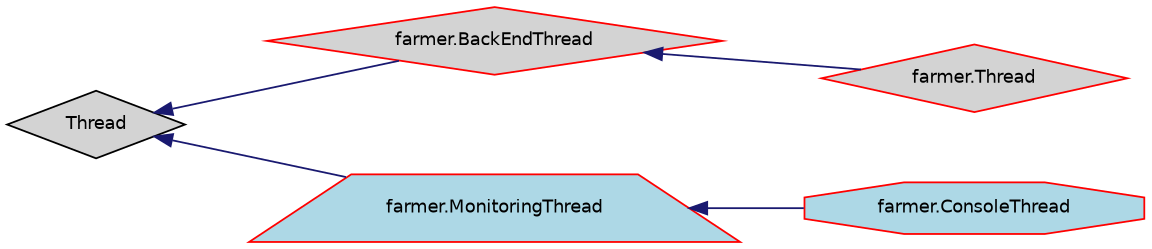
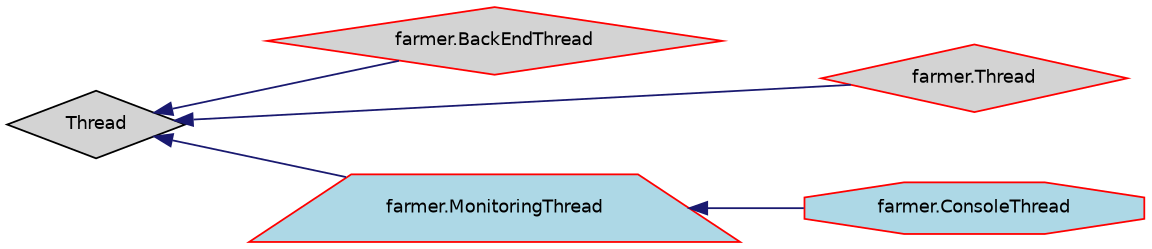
edge "farmer.Thread" -> "farmer.BackEndThread": now "farmer.Thread" -> "Thread"
